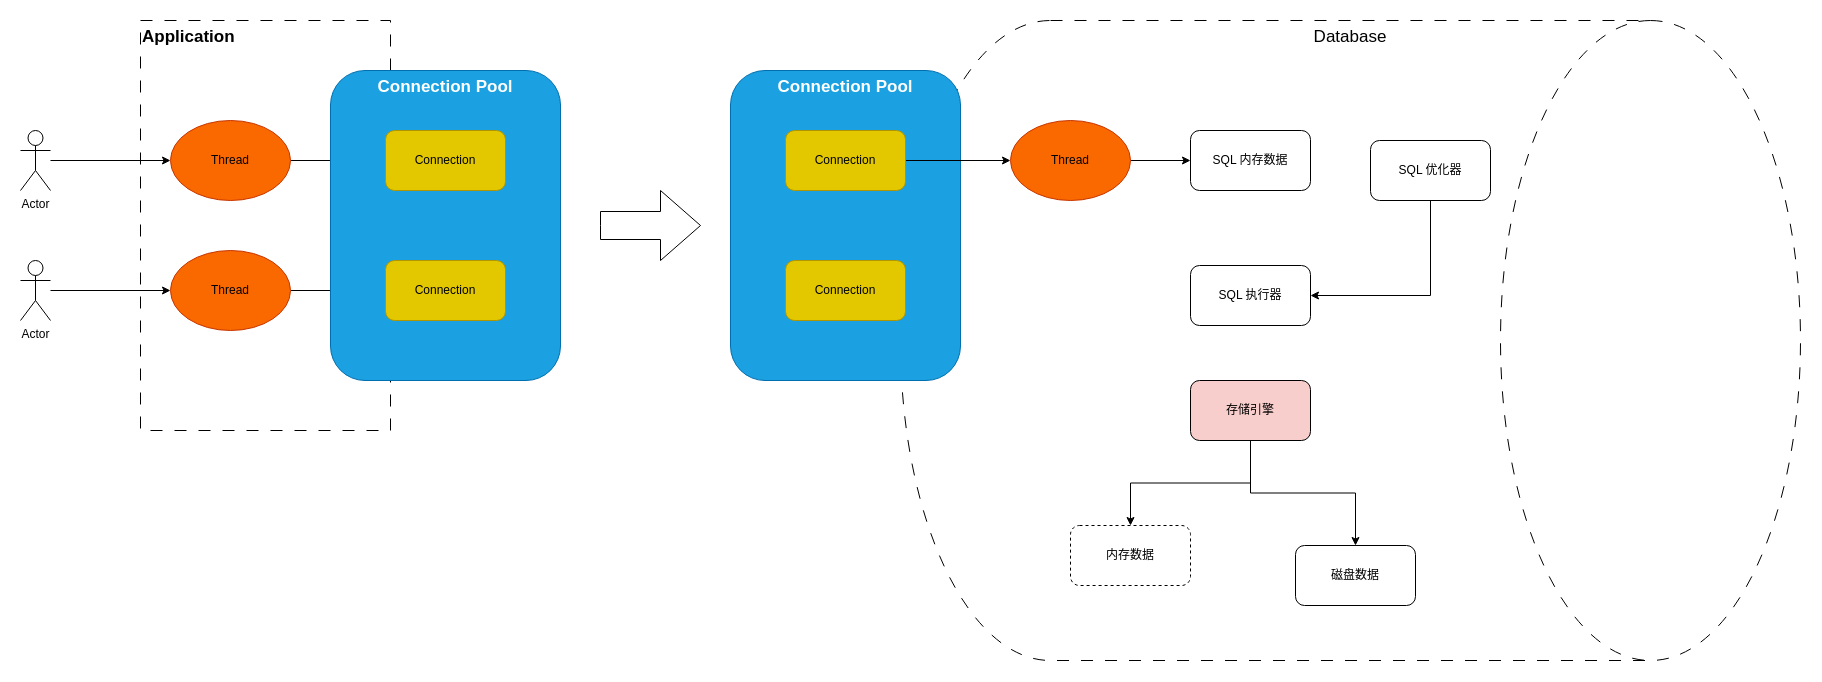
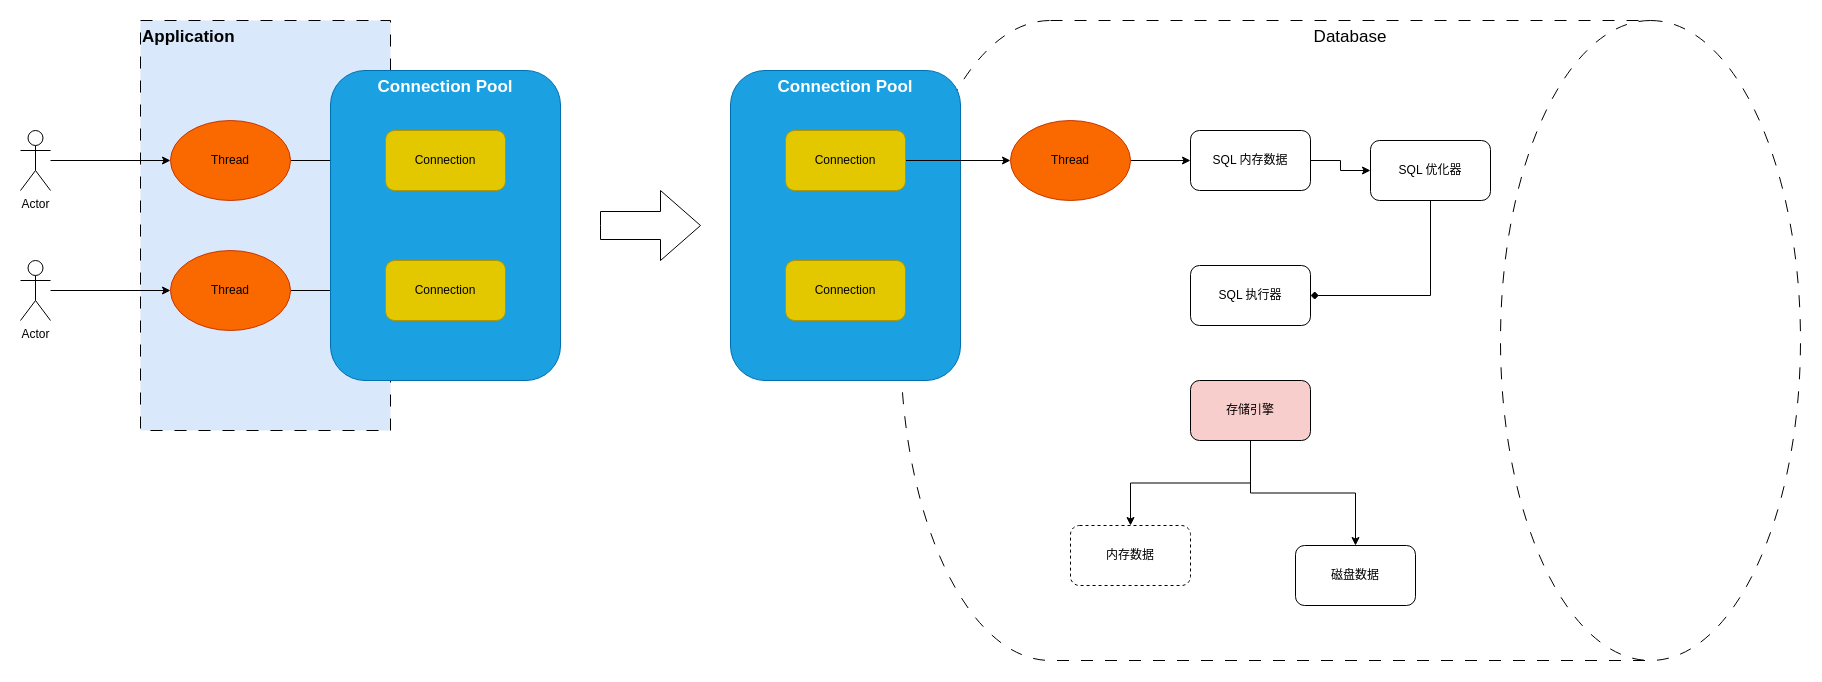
edge "SQL 内存数据" -> "SQL 优化器": added
node "Application": fillcolor #ffffff -> #dae8fc
edge "SQL 优化器" -> "SQL 执行器": arrowhead classic -> diamond
